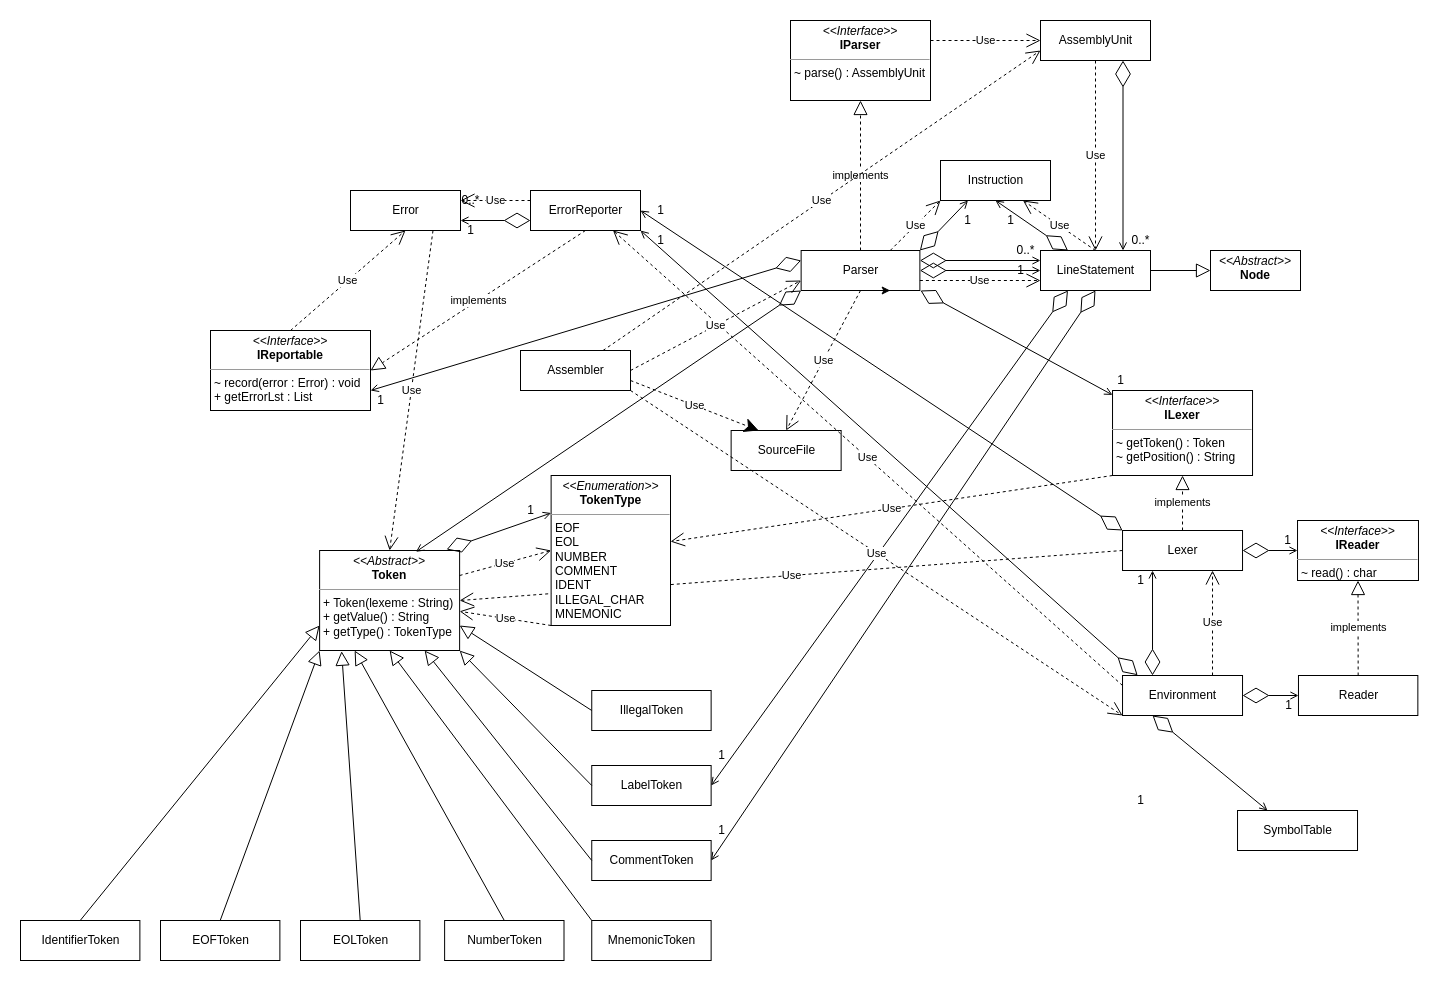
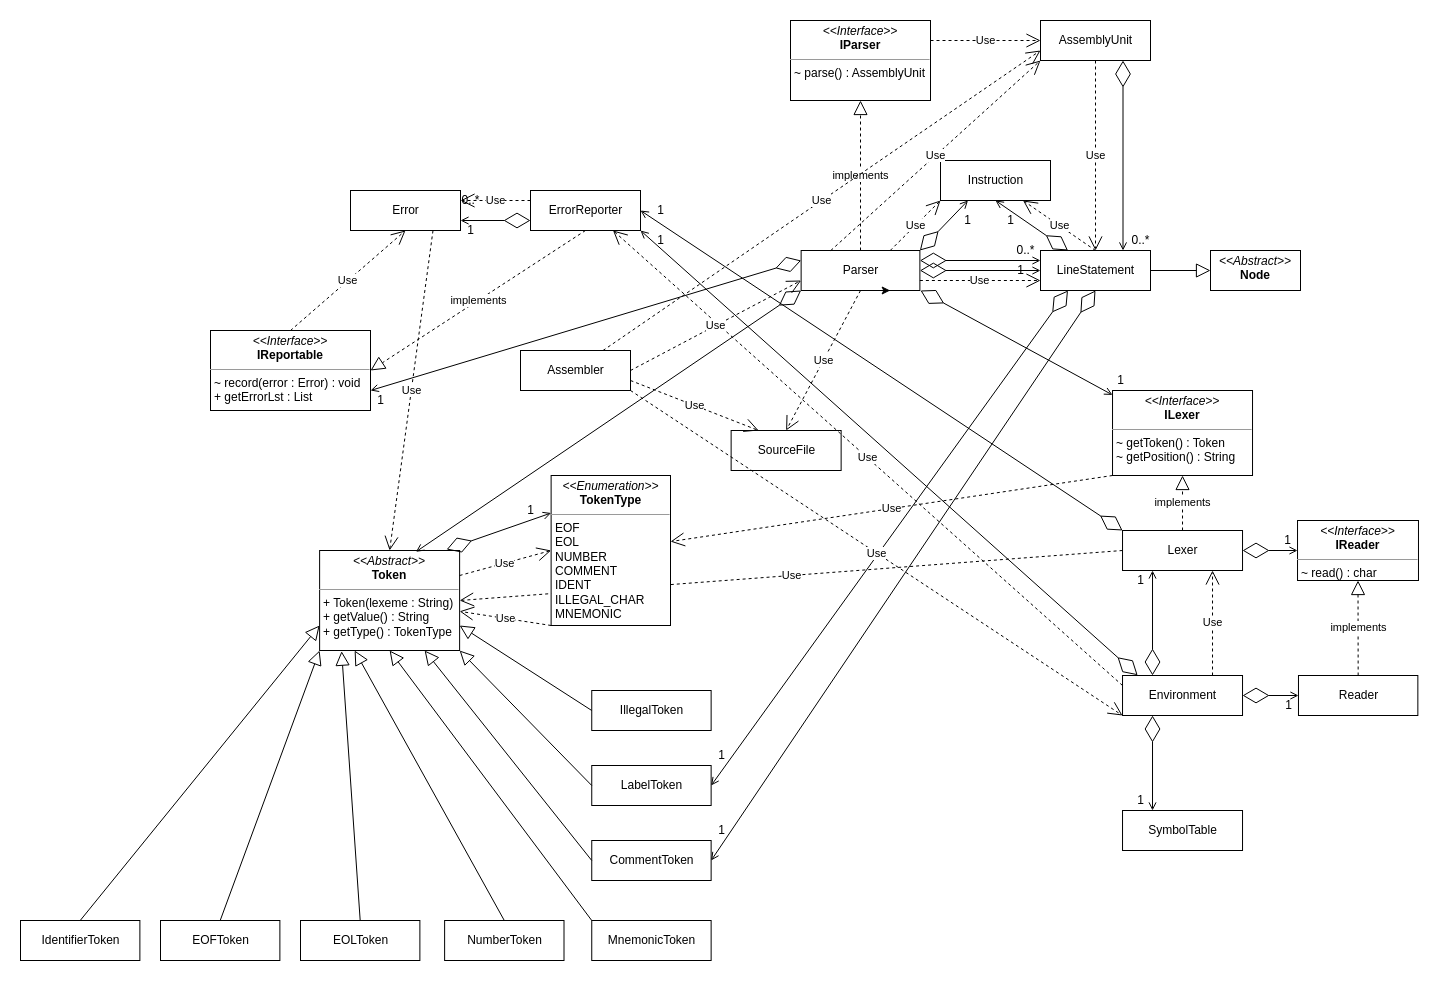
edge "Parser" -> "AssemblyUnit": added, label "Use"
edge "Assembler" -> "SourceFile": arrowhead classic -> open
node "SymbolTable": moved (1298, 831) -> (1183, 831)
